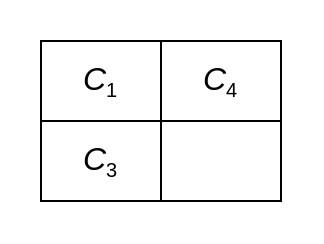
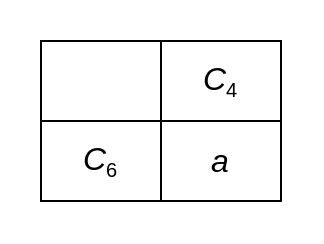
node "C1": removed
node "C3": label "C3" -> "C6"
node "a": added
